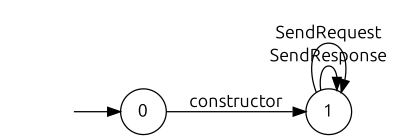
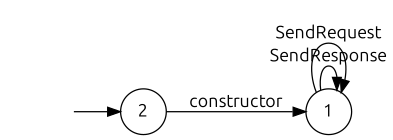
node "0": label "0" -> "2"
